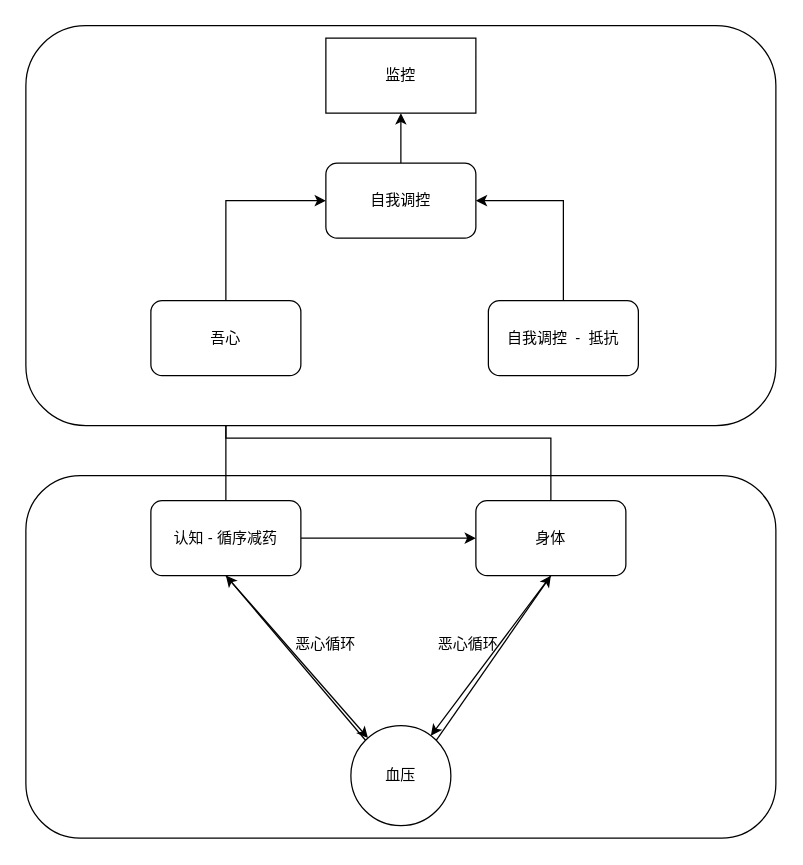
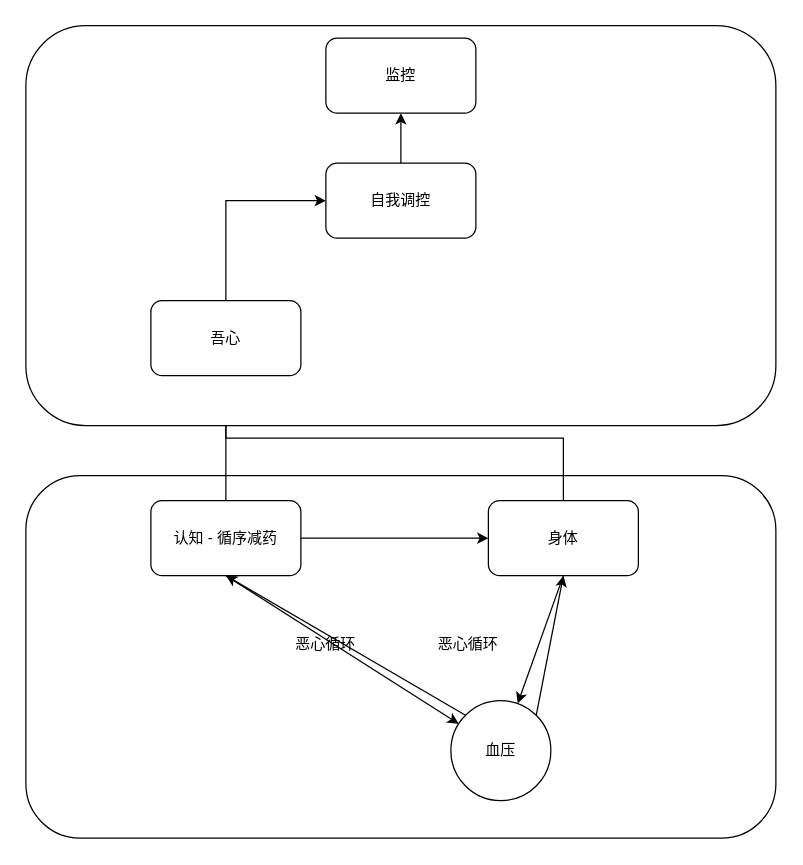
node "监控": shape rectangle -> rounded rectangle
edge "自我调控 - 抵抗" -> "自我调控": removed
node "自我调控 - 抵抗": removed
node "身体": moved (551, 538) -> (563, 538)
node "血压": moved (401, 776) -> (501, 751)
